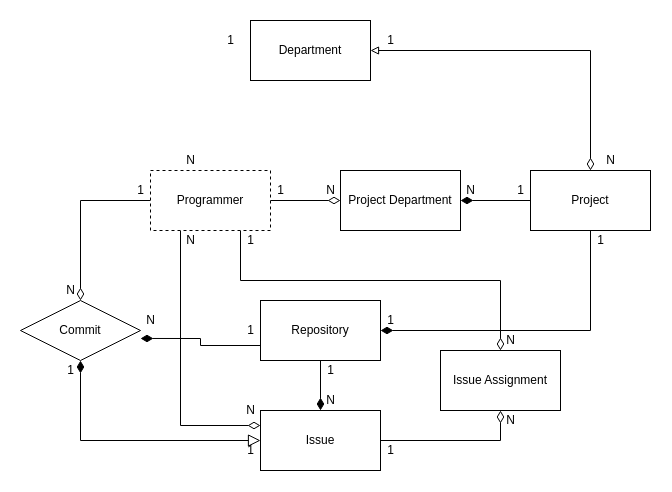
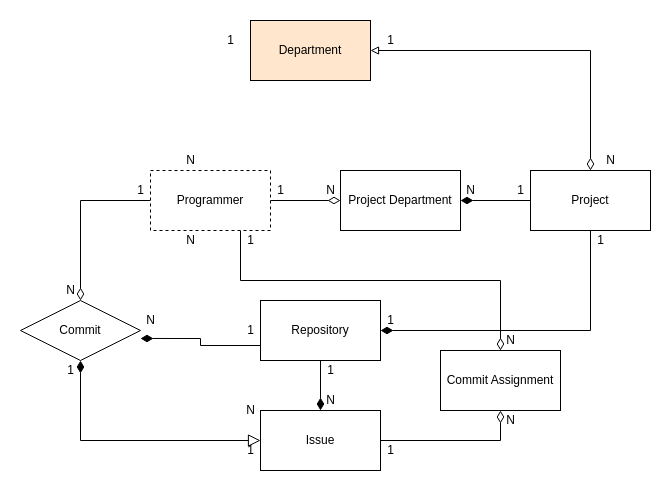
node "Department": fillcolor #ffffff -> #ffe6cc
edge "Programmer" -> "Issue": removed
node "Issue Assignment": label "Issue Assignment" -> "Commit Assignment"
